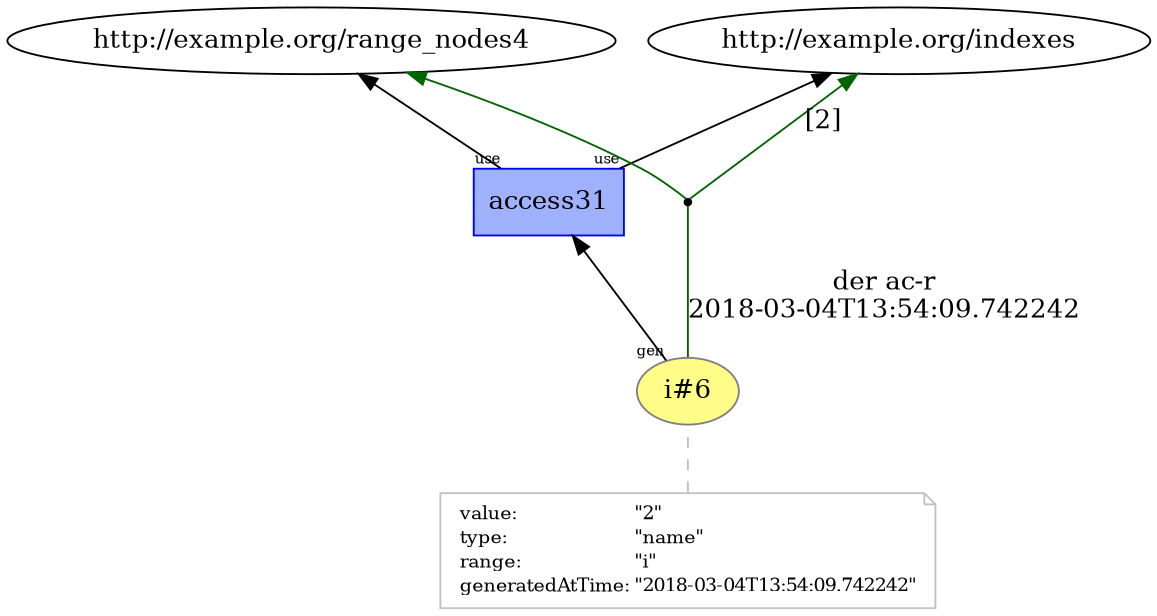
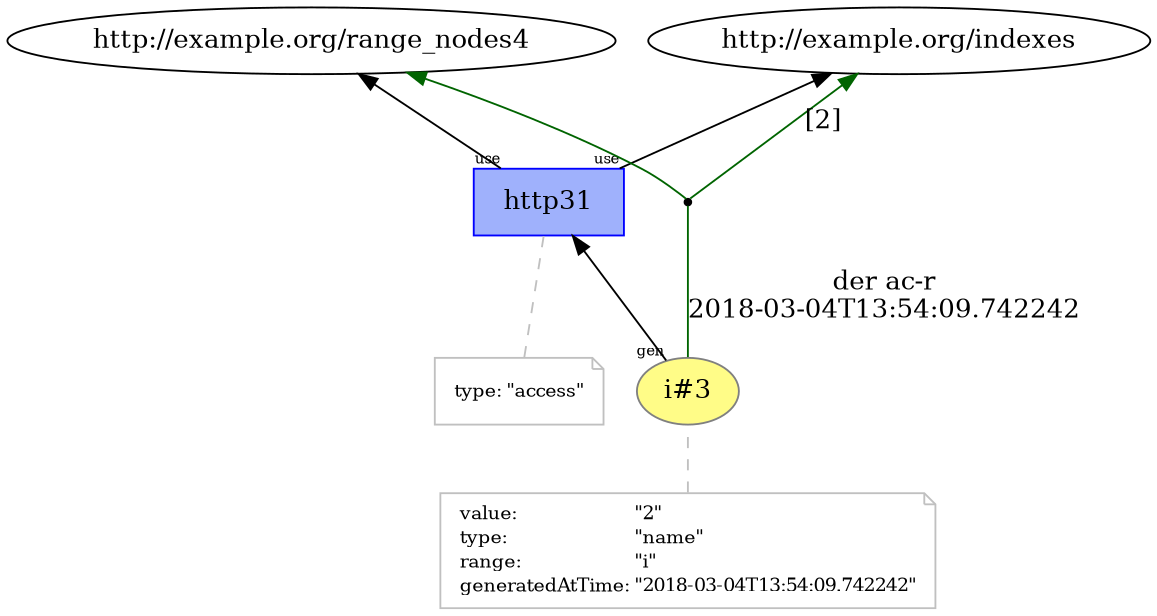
node "access31": label "access31" -> "http31"
node "type:": added
node "i#6": label "i#6" -> "i#3"
